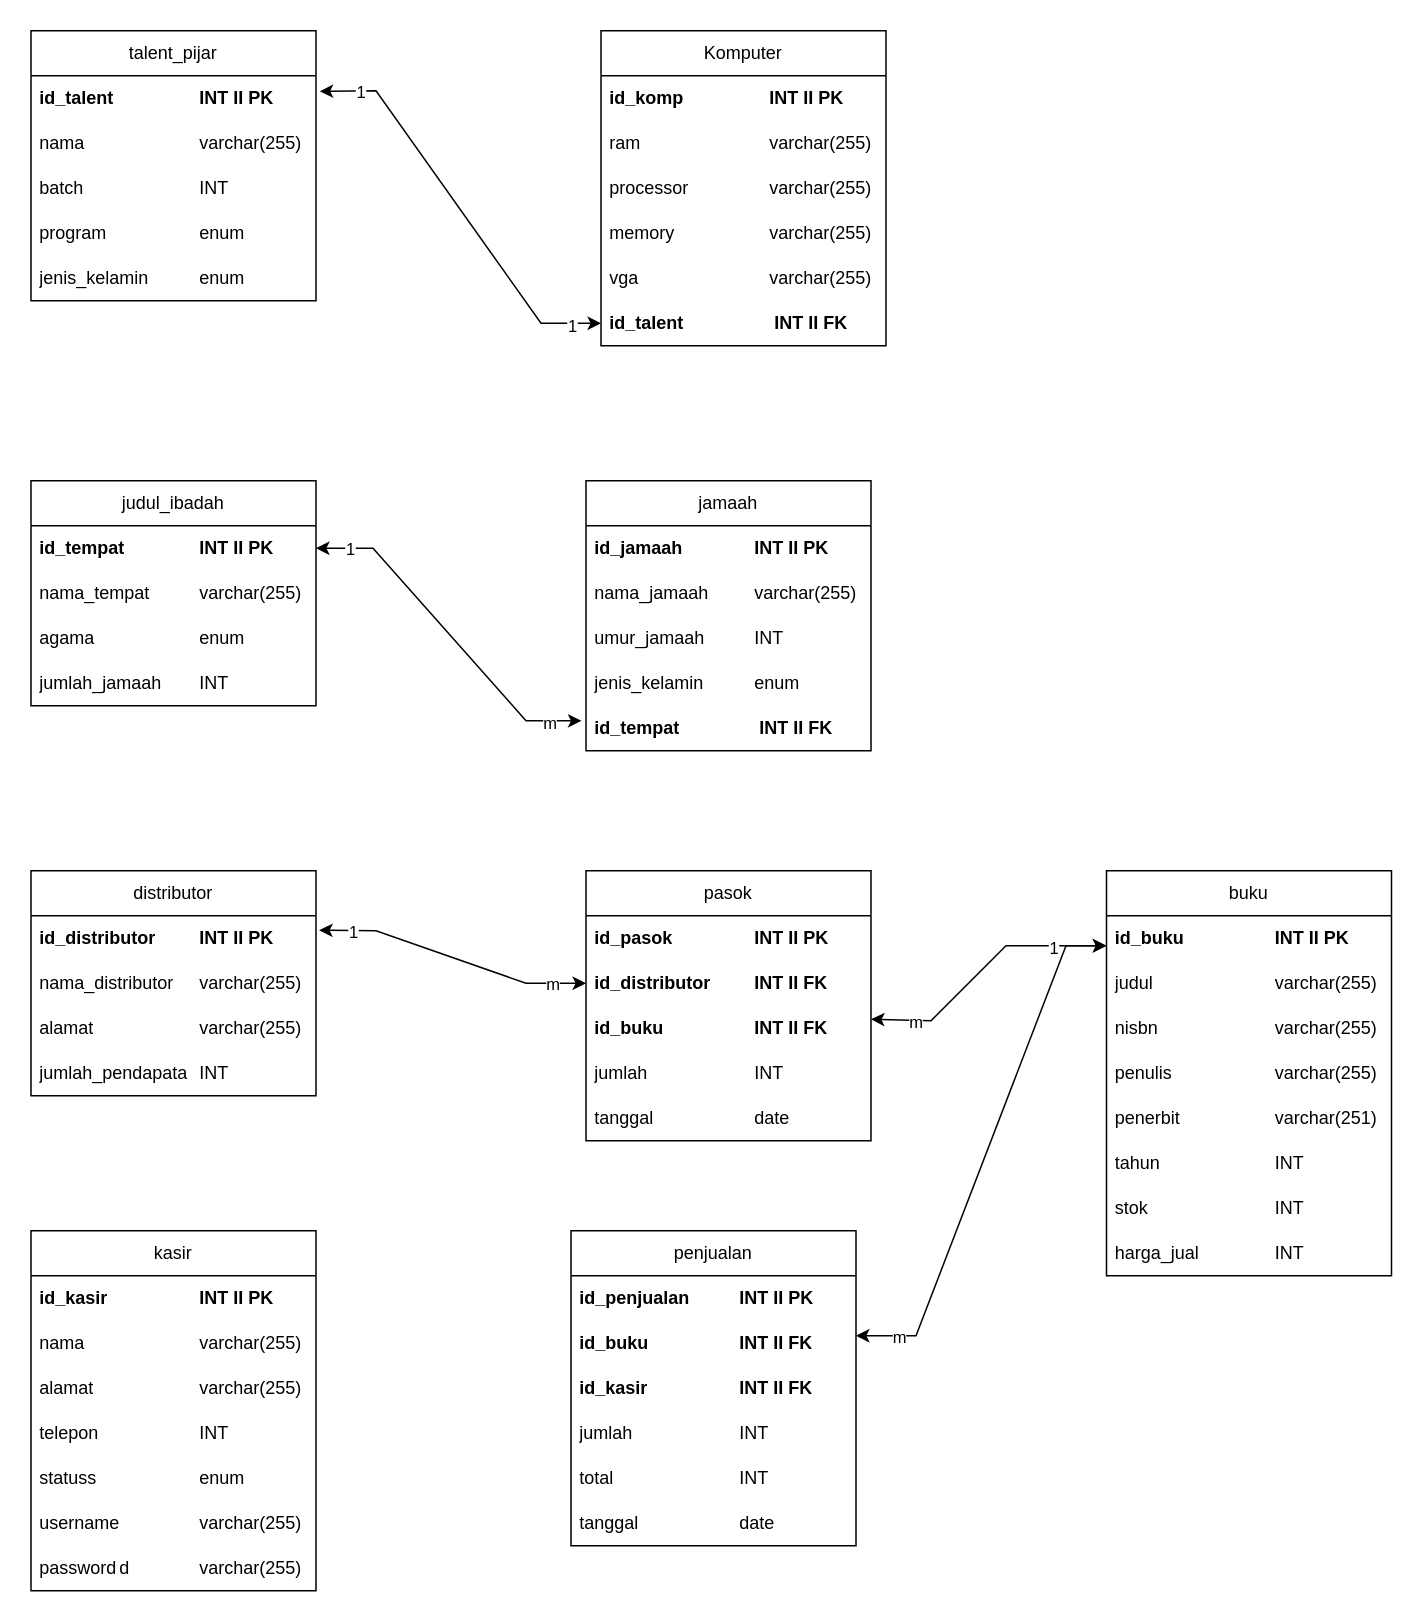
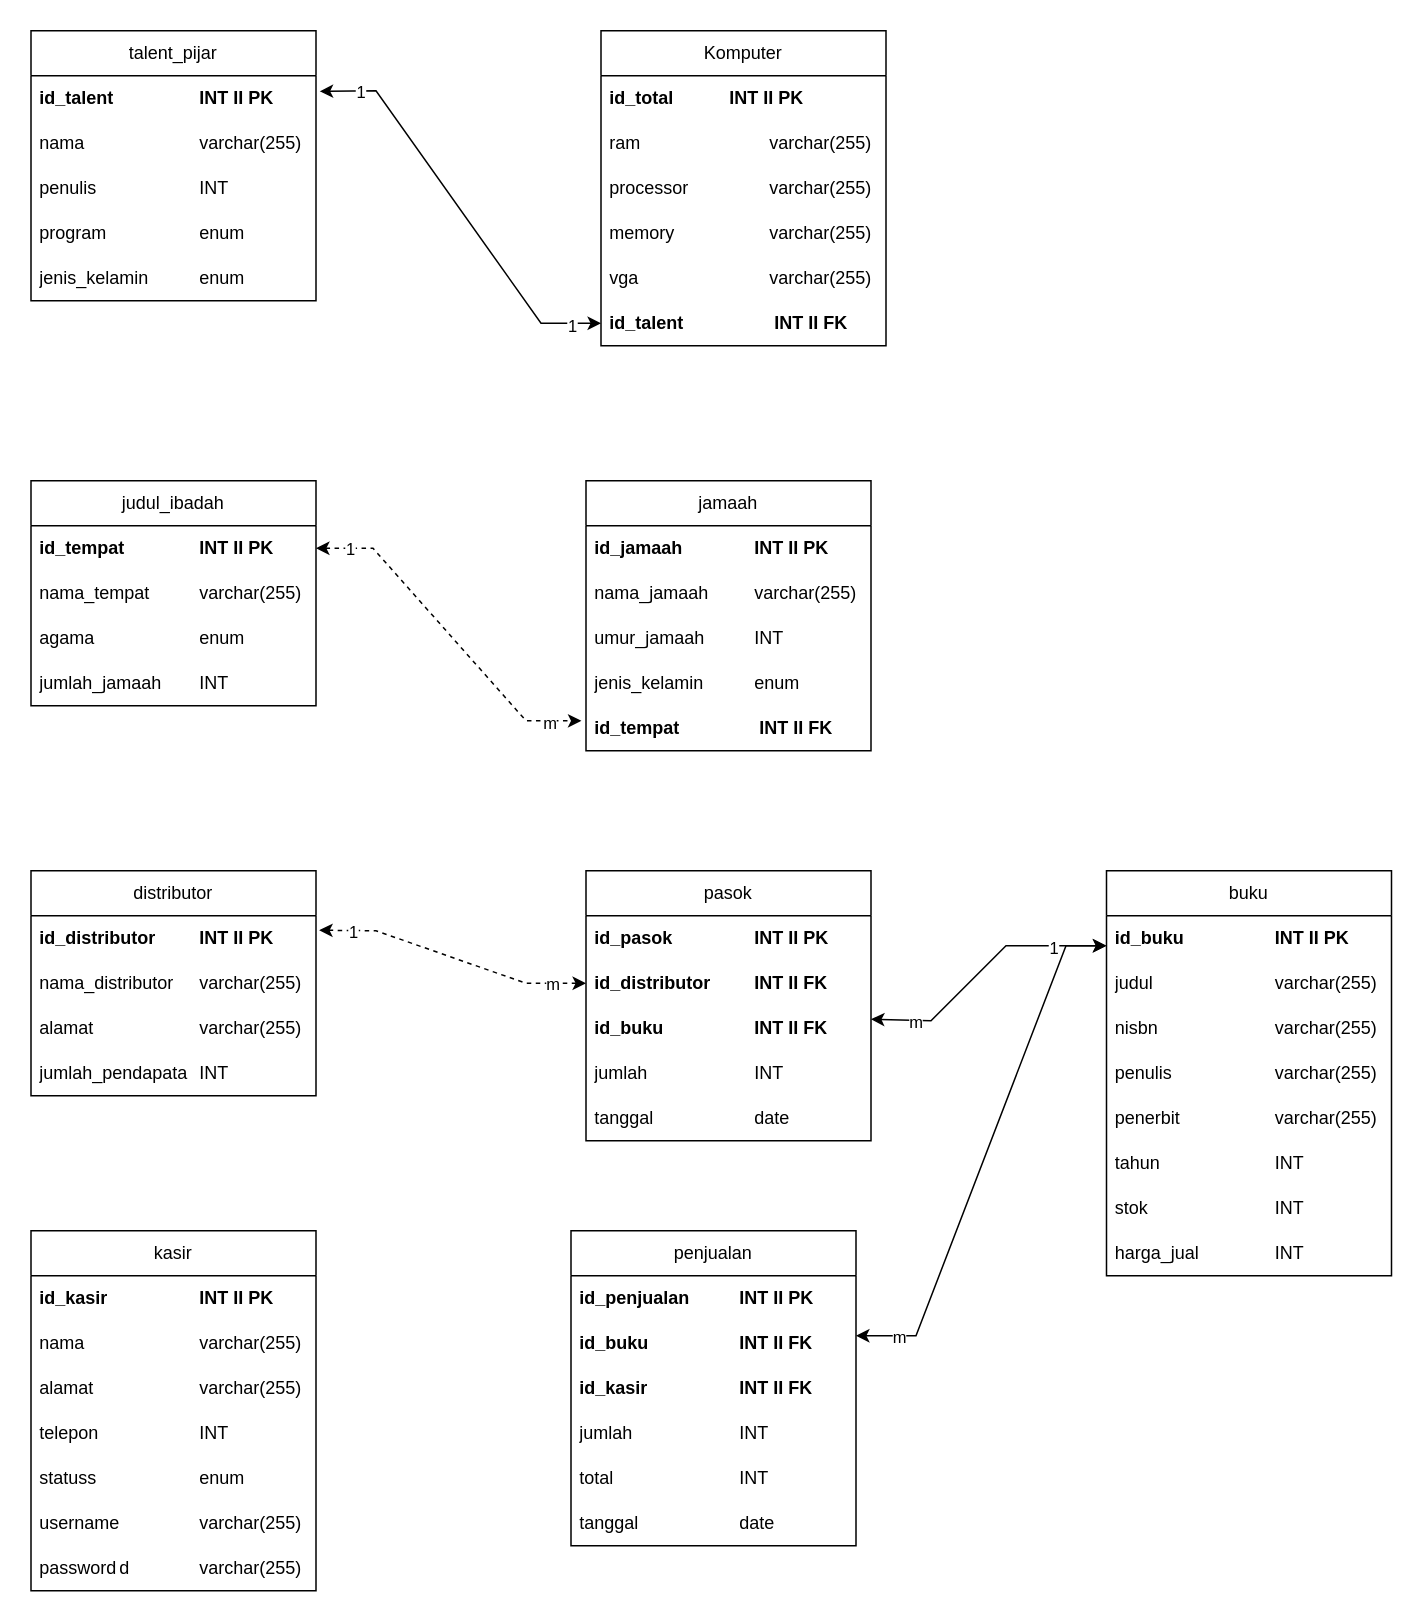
node "id_komp INT II PK": label "id_komp INT II PK" -> "id_total INT II PK"
node "batch INT": label "batch INT" -> "penulis INT"
edge "id_tempat INT II PK" -- "id_tempat INT II FK": style solid -> dashed
edge "id_distributor INT II PK" -- "id_distributor INT II FK": style solid -> dashed
node "penerbit varchar(251)": label "penerbit varchar(251)" -> "penerbit varchar(255)"
